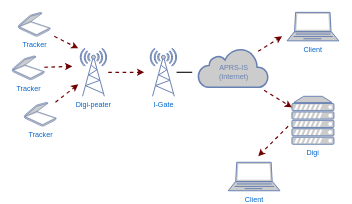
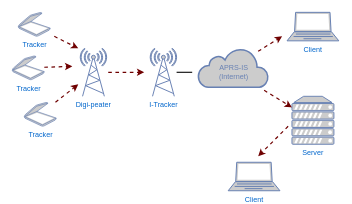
node "I-Gate": label "I-Gate" -> "I-Tracker"
node "Digi": label "Digi" -> "Server"
